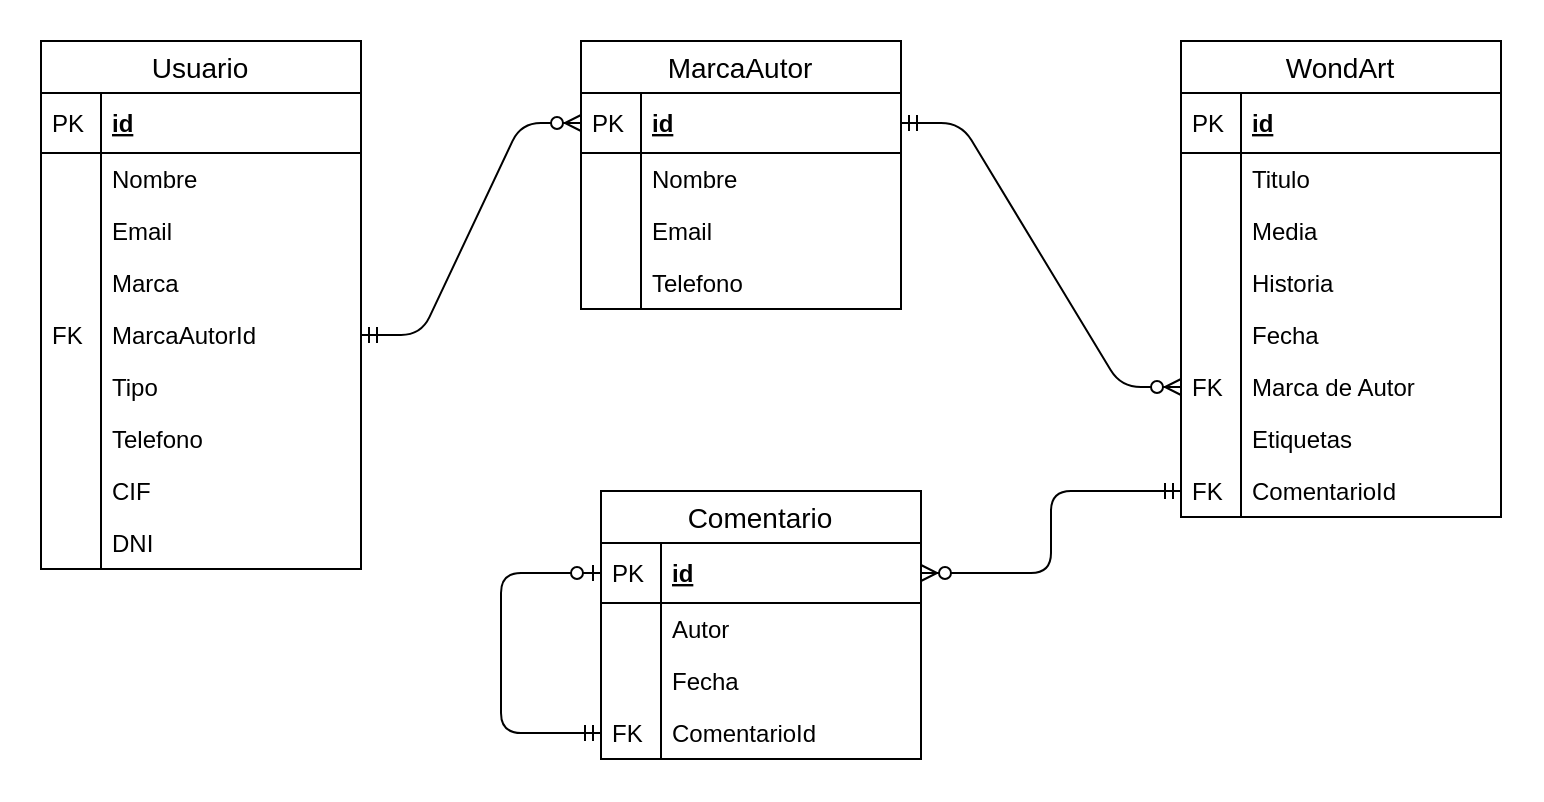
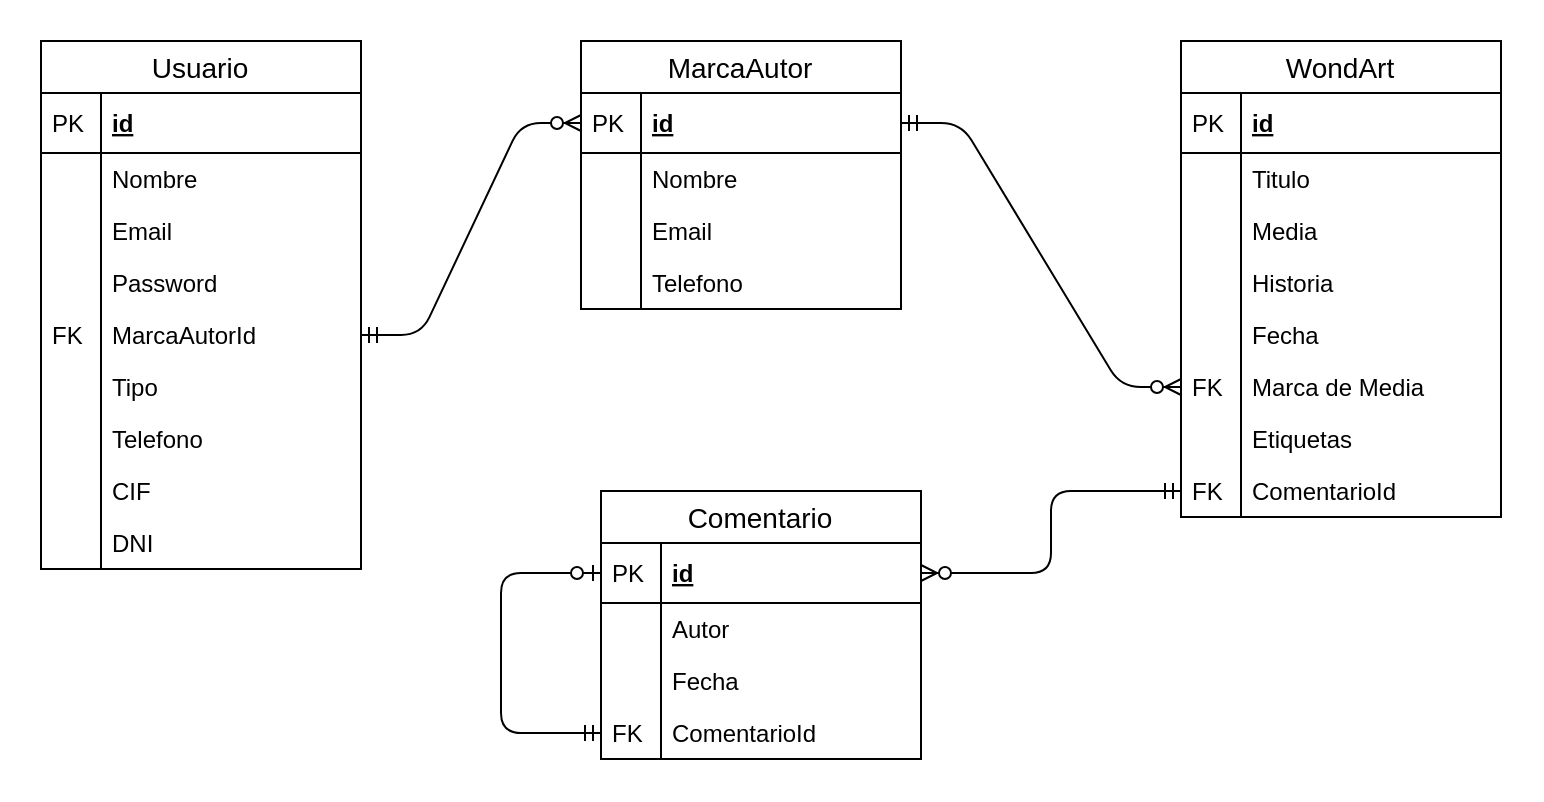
node "Marca": label "Marca" -> "Password"
node "Marca de Autor": label "Marca de Autor" -> "Marca de Media"
